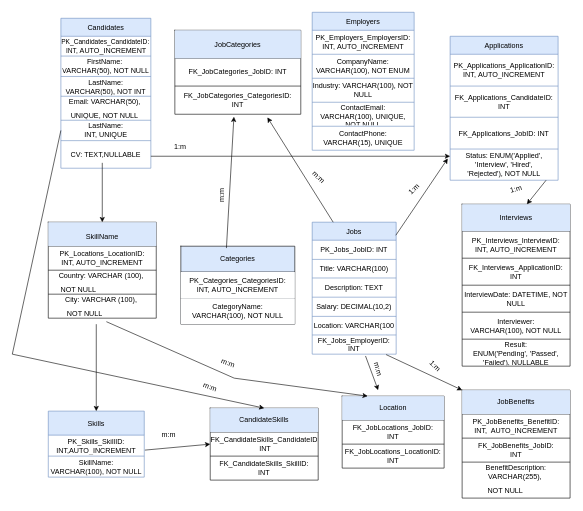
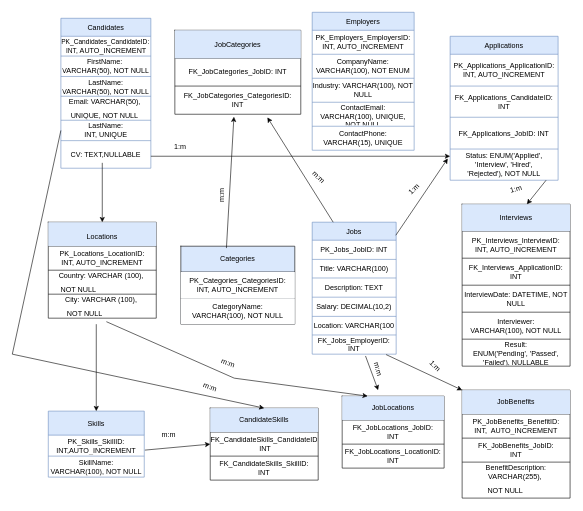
node "LastName: VARCHAR(50), NOT INT": label "LastName: VARCHAR(50), NOT INT" -> "LastName: VARCHAR(50), NOT NULL"
node "SkillName": label "SkillName" -> "Locations"
node "Location": label "Location" -> "JobLocations"
